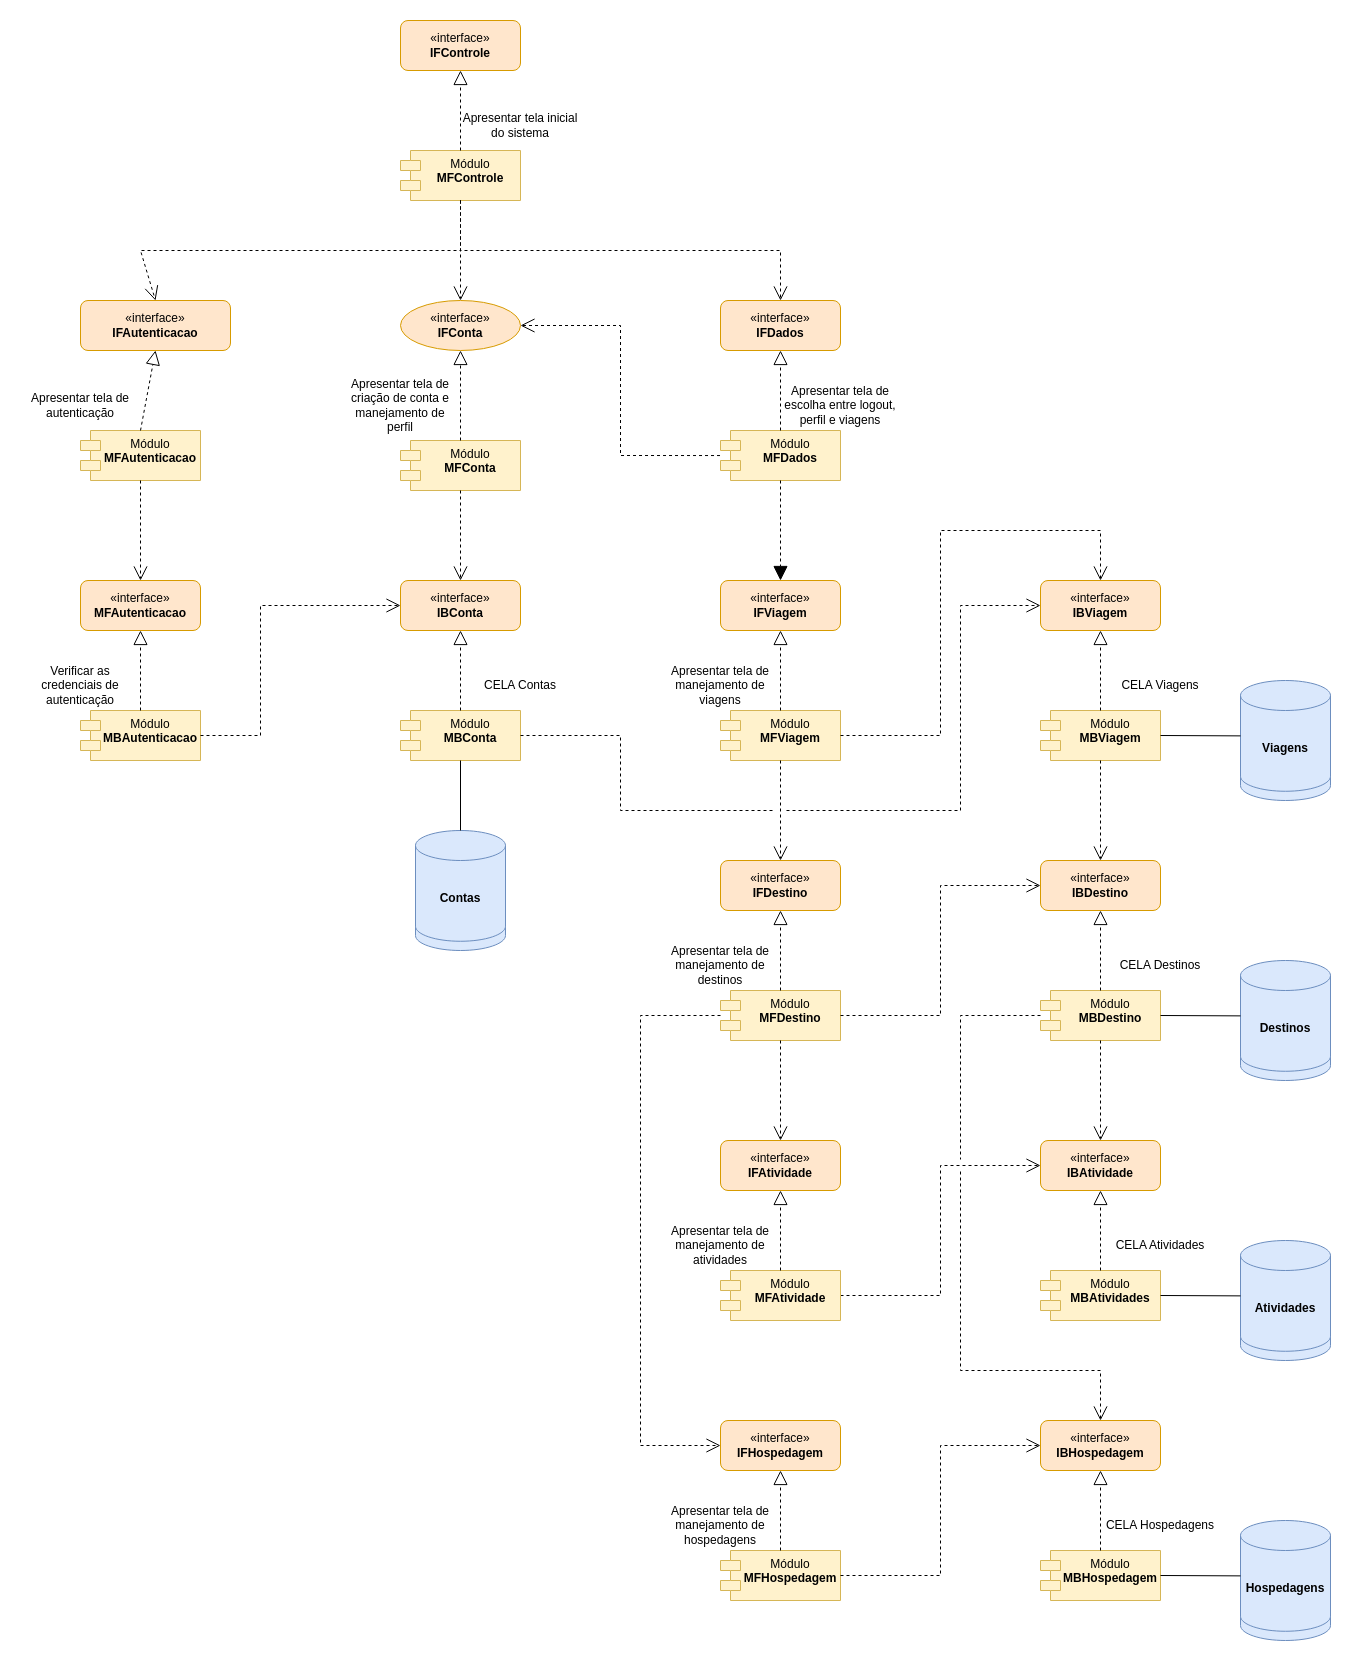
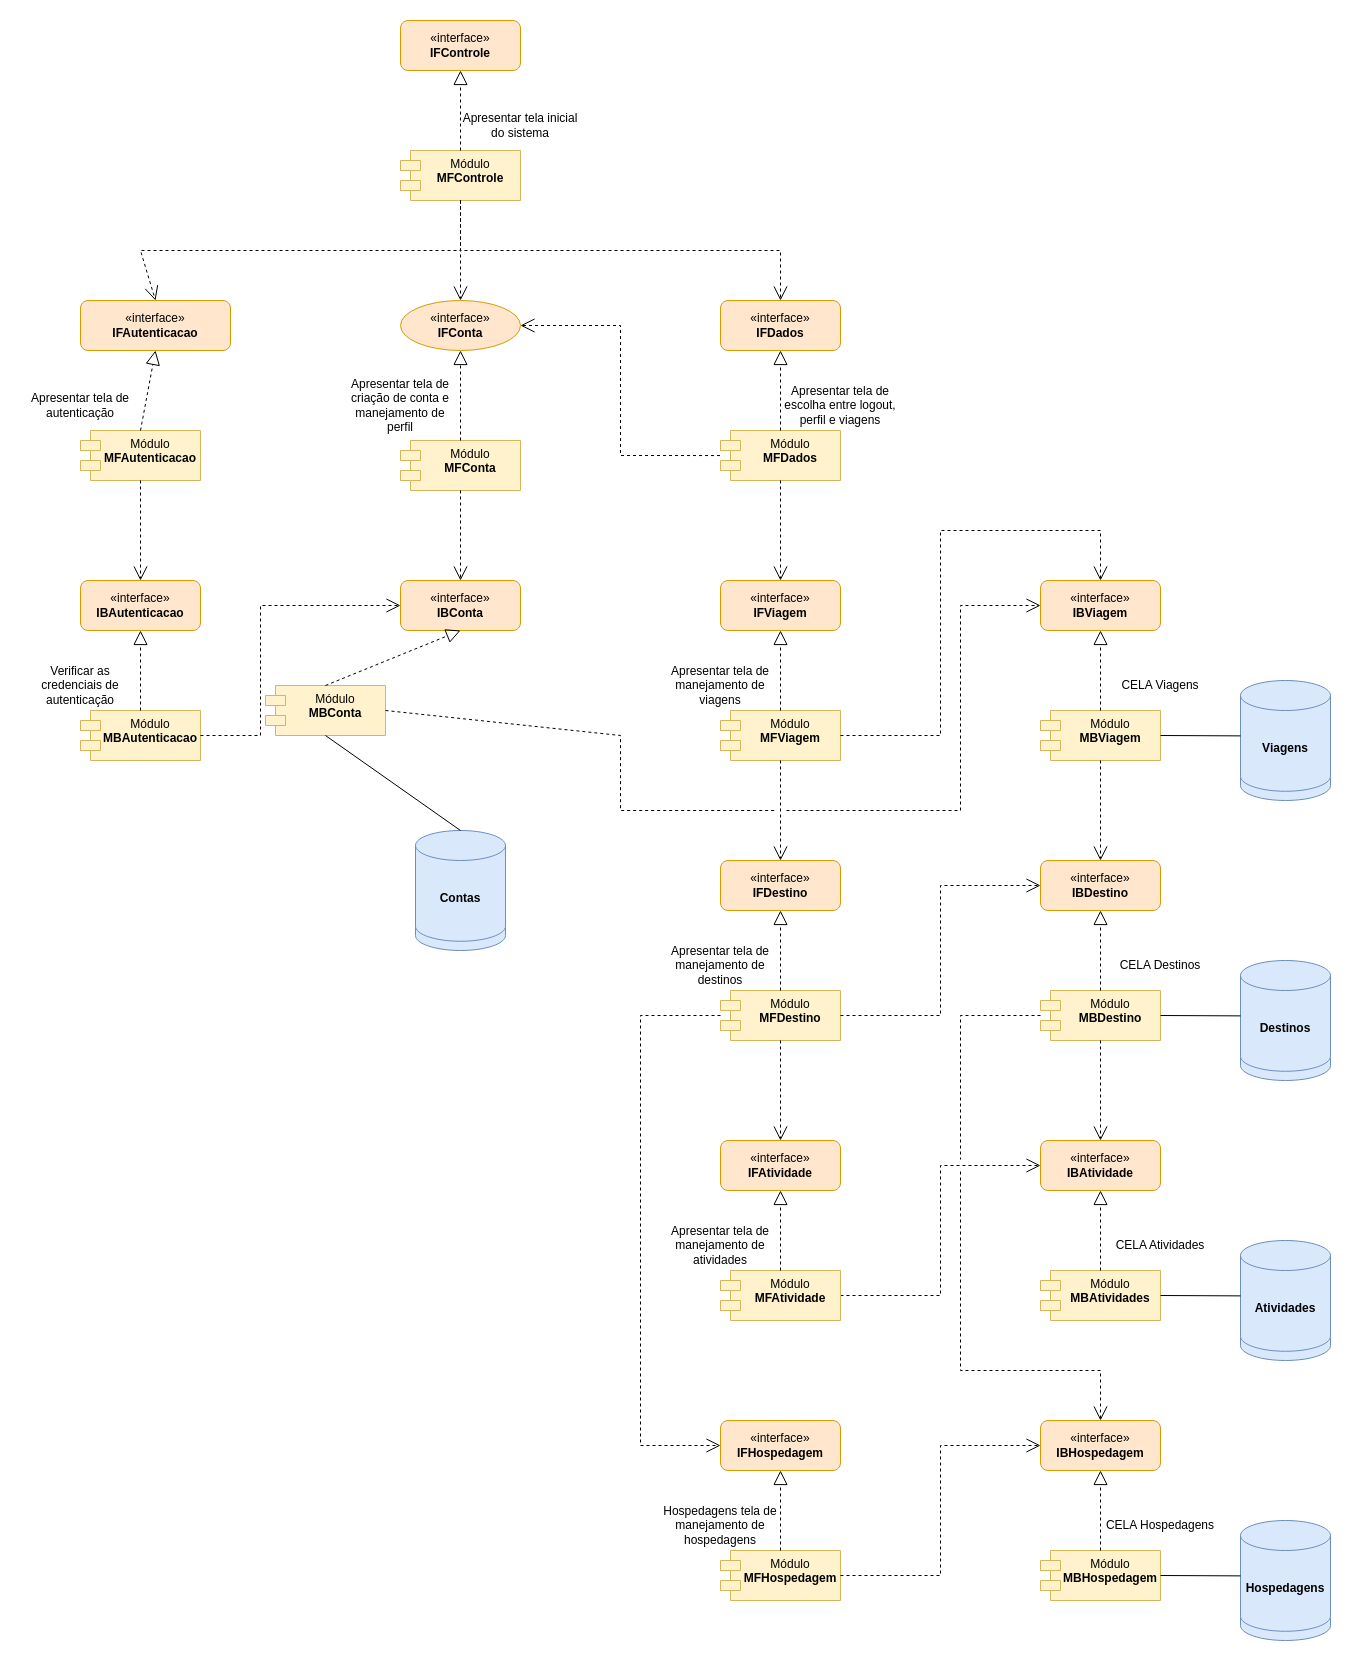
edge "Módulo MFDados" -> "«interface» IFViagem": arrowhead block -> open
node "«interface» MFAutenticacao": label "«interface» MFAutenticacao" -> "«interface» IBAutenticacao"
node "CELA Contas": removed
node "Módulo MBConta": moved (461, 736) -> (326, 711)
node "Apresentar tela de manejamento de hospedagens": label "Apresentar tela de manejamento de hospedagens" -> "Hospedagens tela de manejamento de hospedagens"
